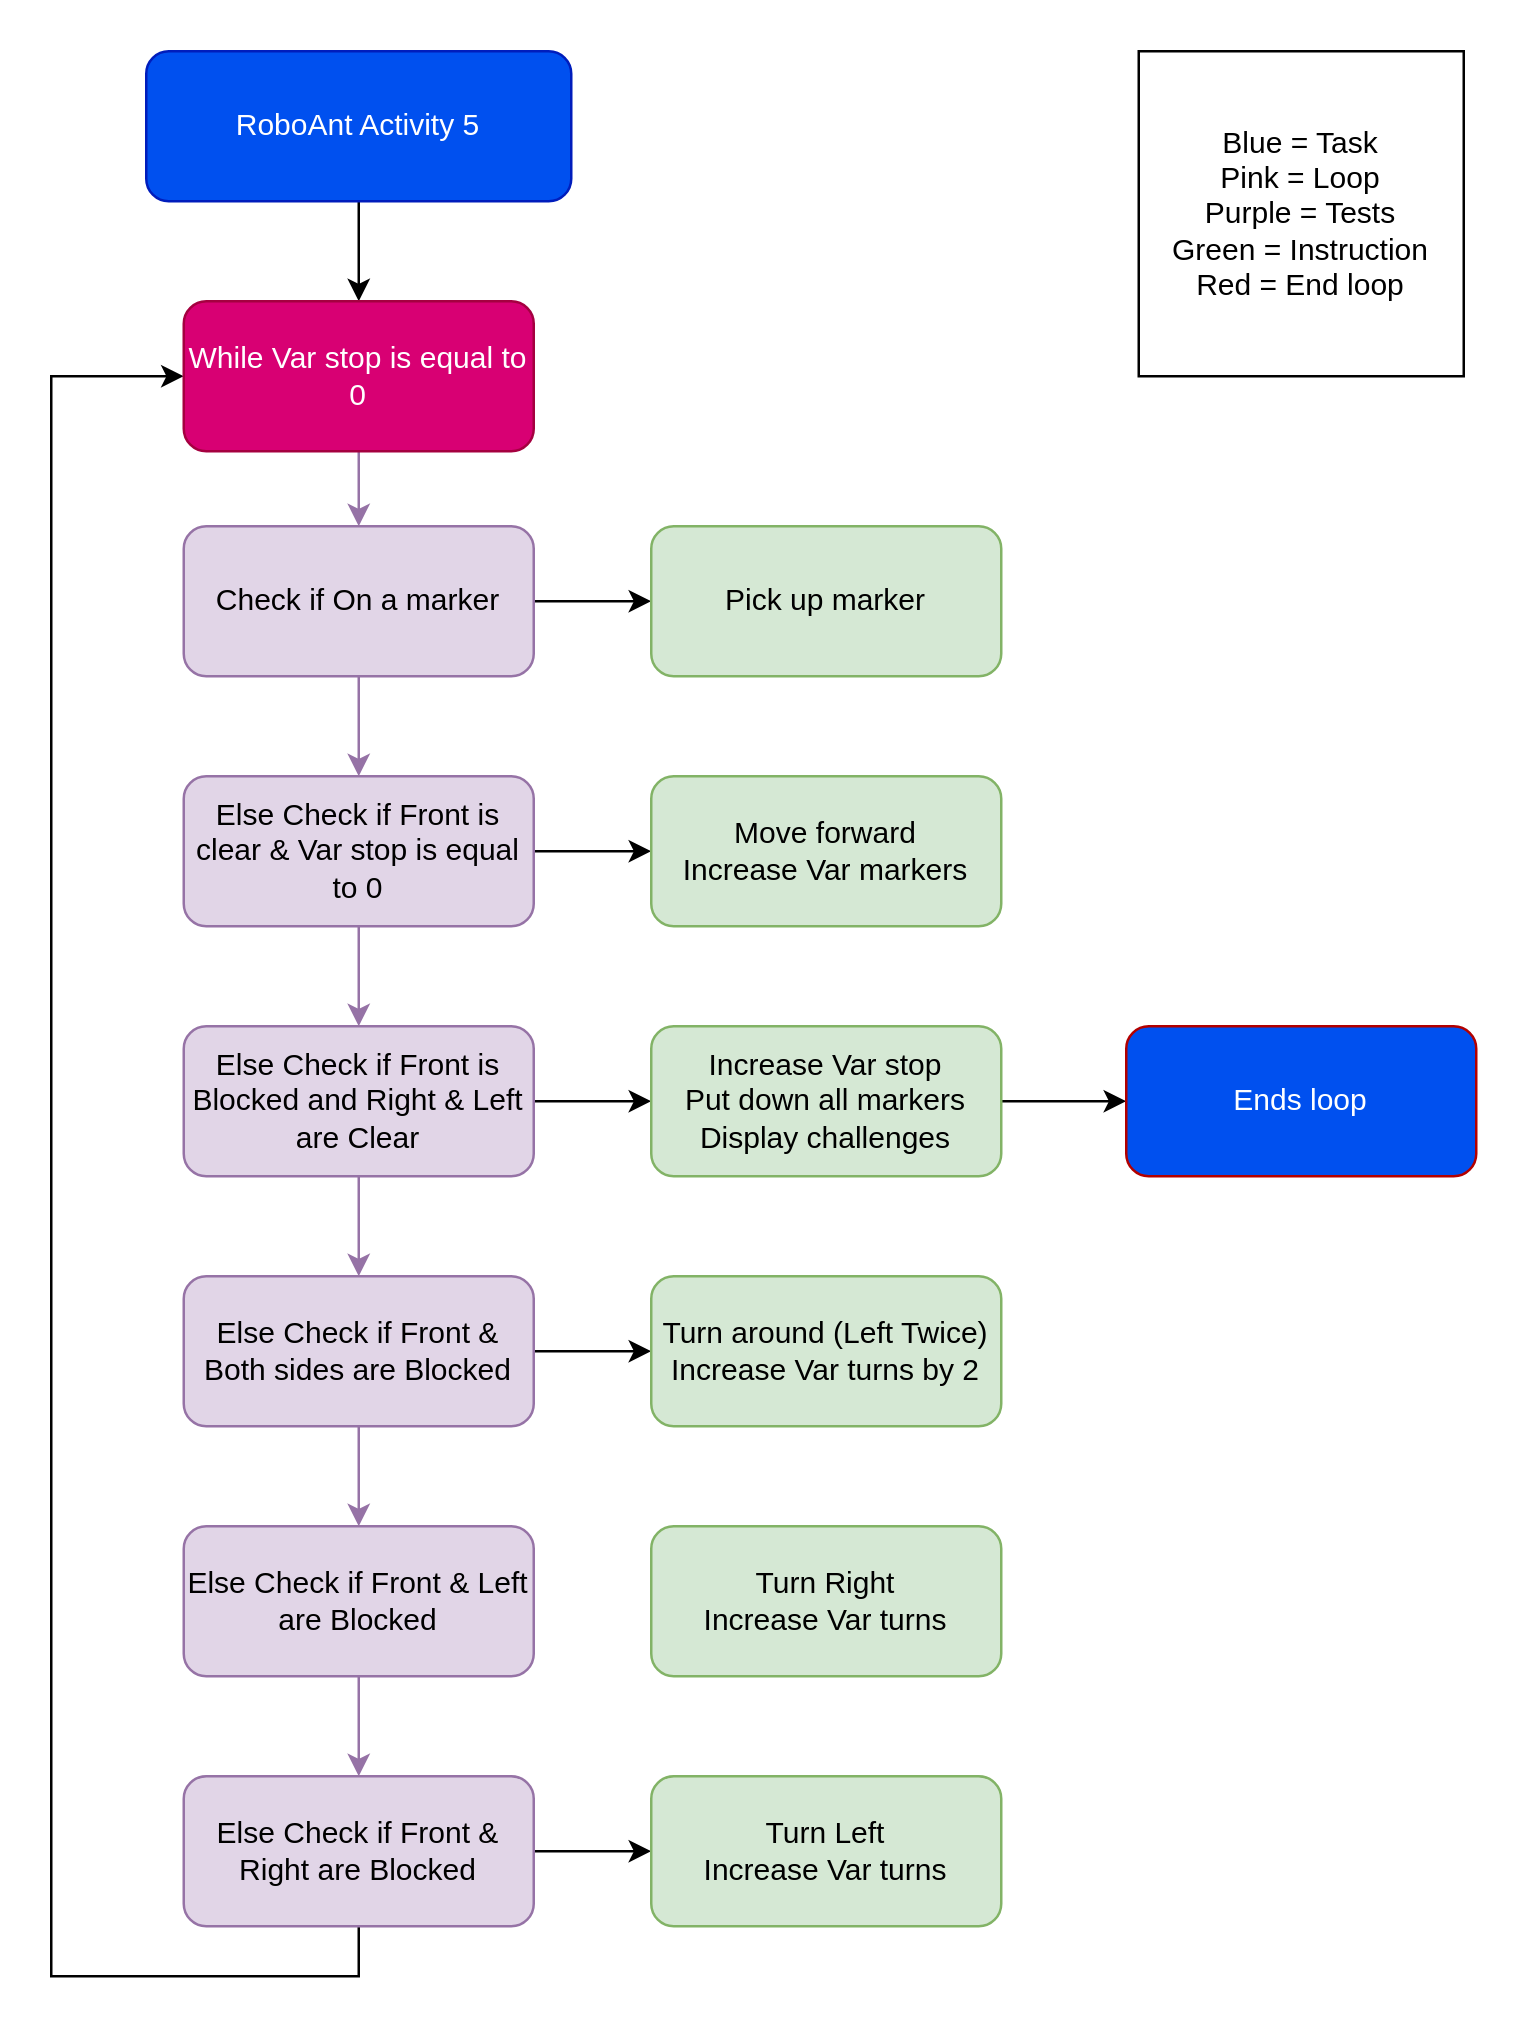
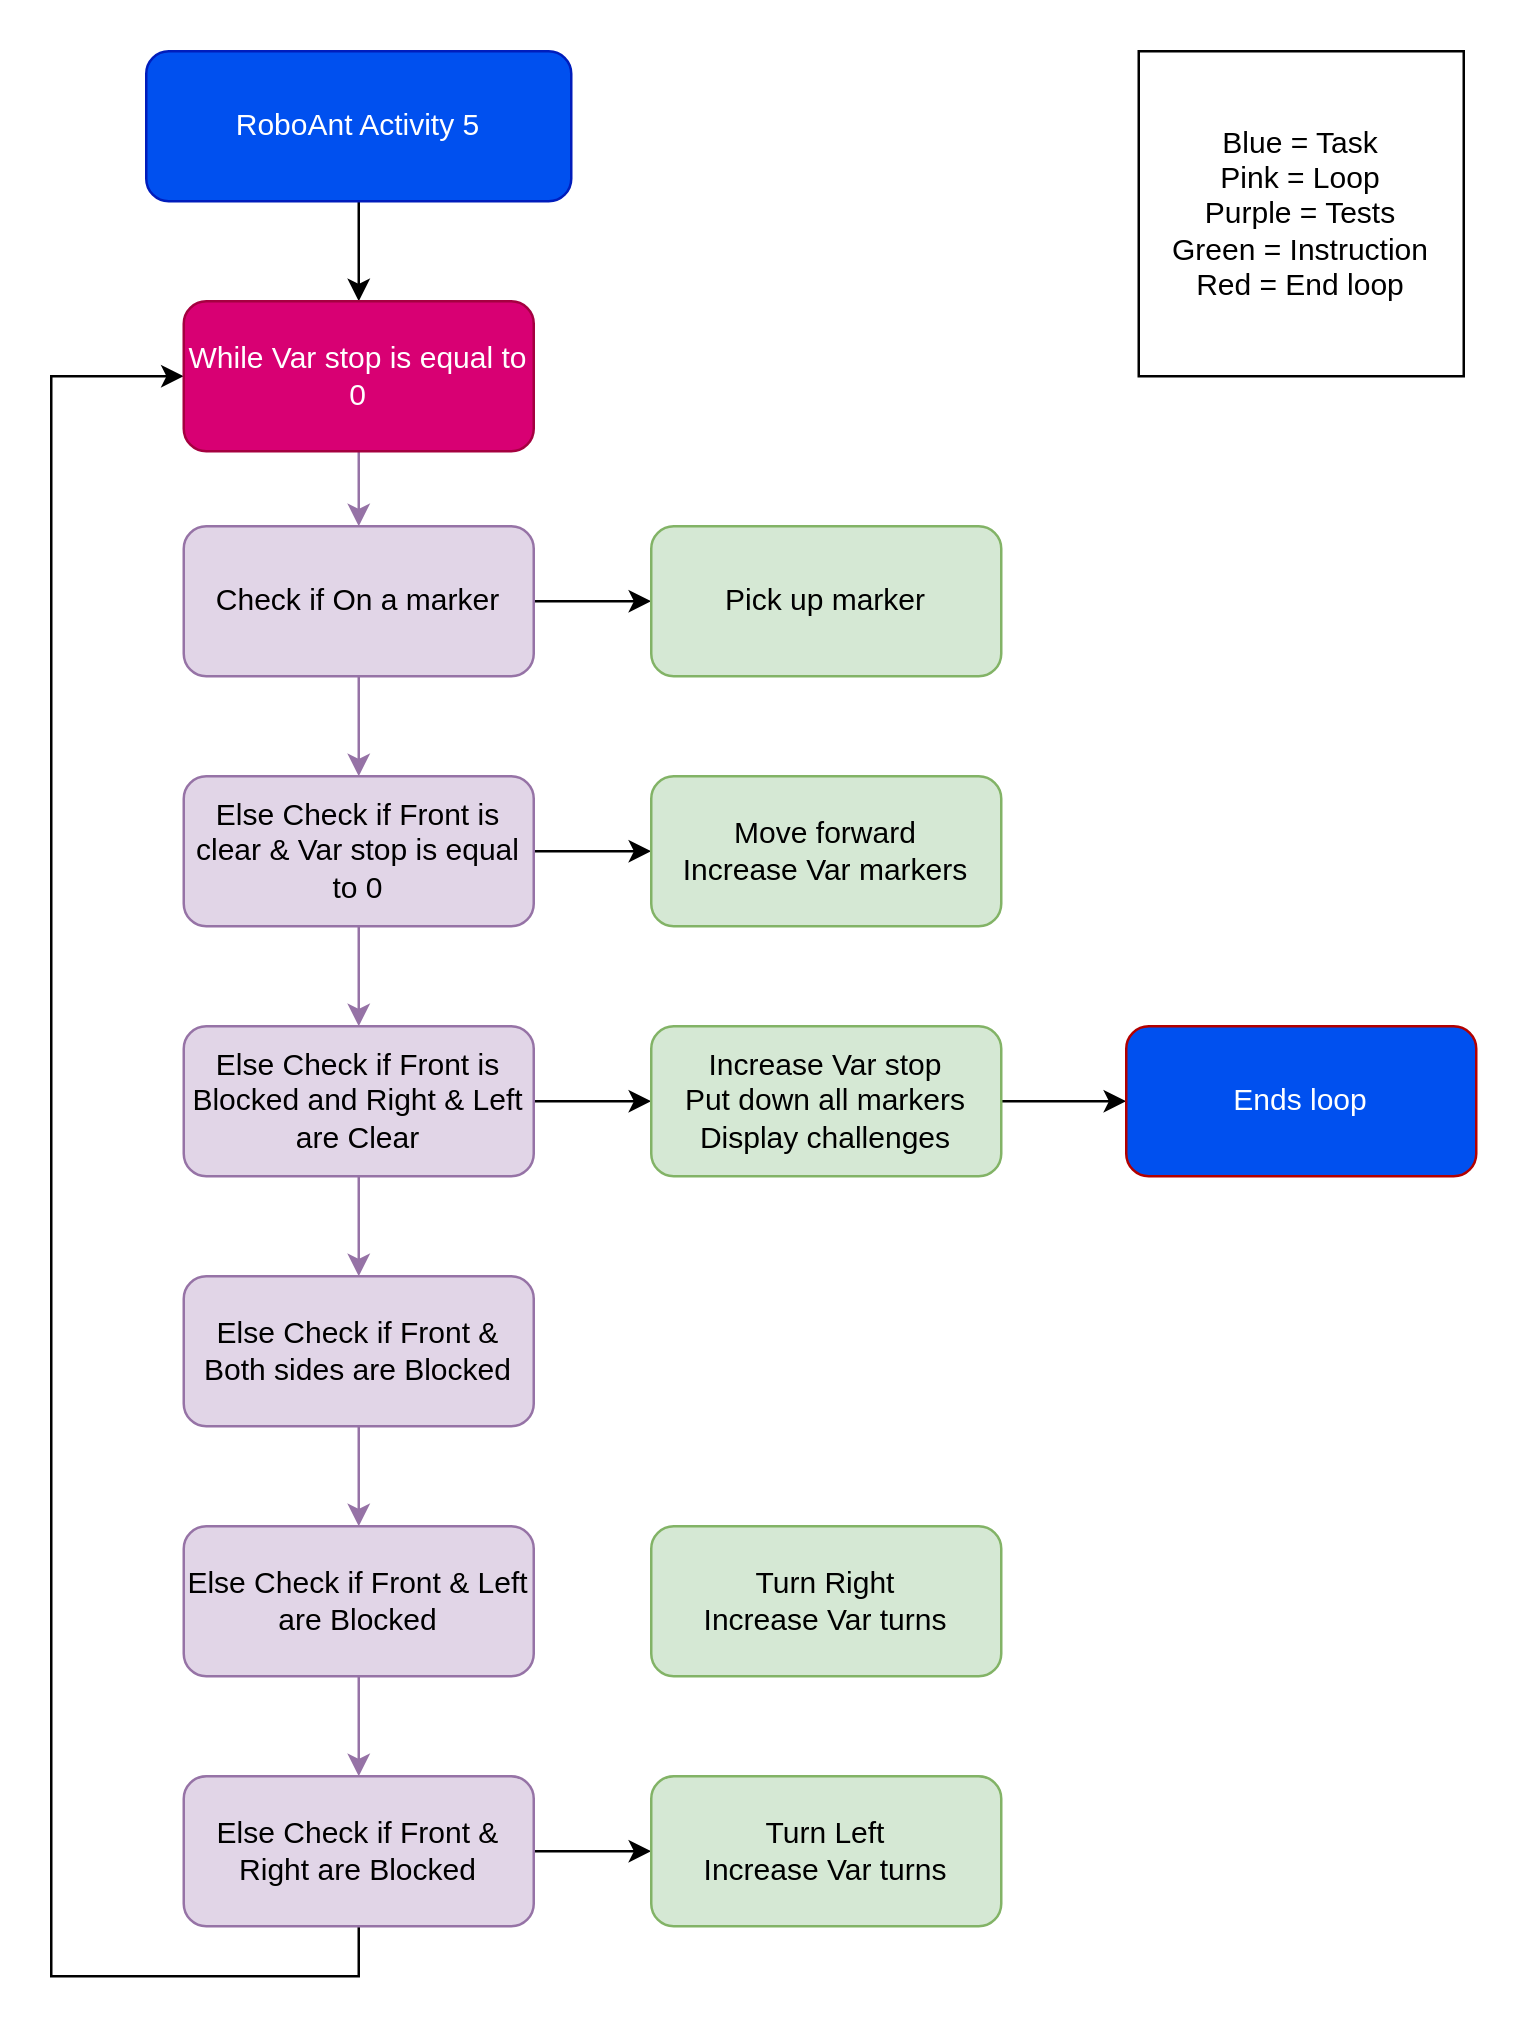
edge "Else Check if Front & Both sides are Blocked" -> "Turn around (Left Twice) Increase Var turns by 2": removed
node "Turn around (Left Twice) Increase Var turns by 2": removed
